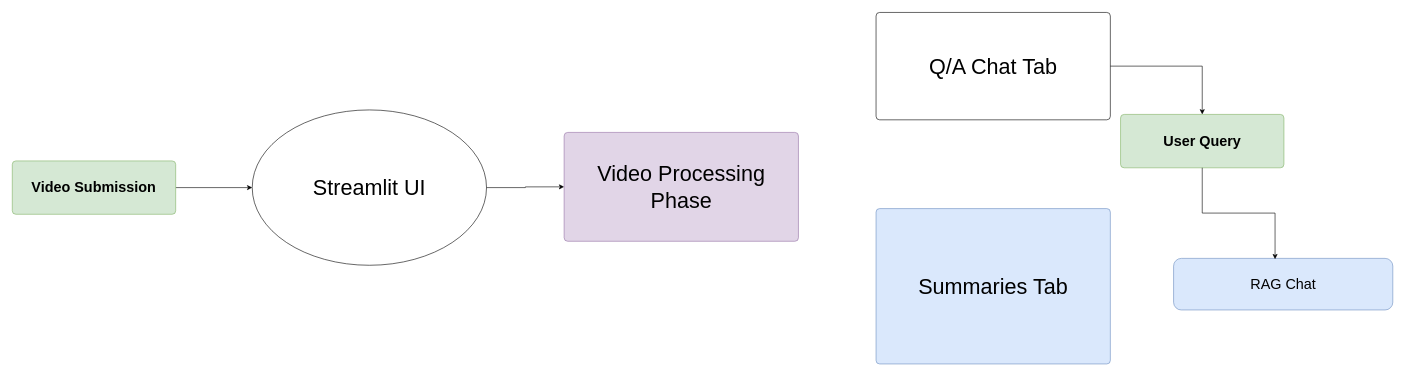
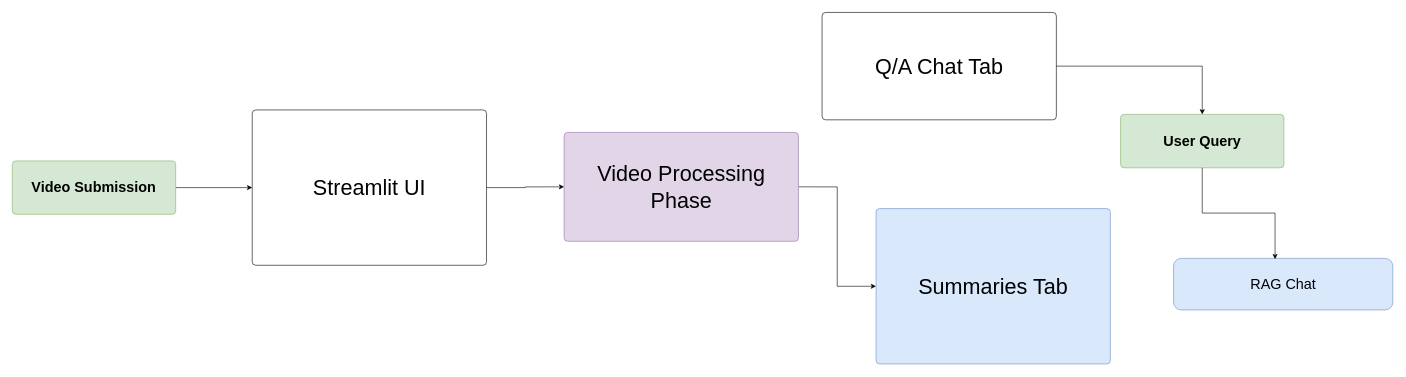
node "Q/A Chat Tab": moved (993, 66) -> (939, 66)
node "Streamlit UI": shape ellipse -> rounded rectangle
edge "Video Processing Phase" -> "Summaries Tab": added
